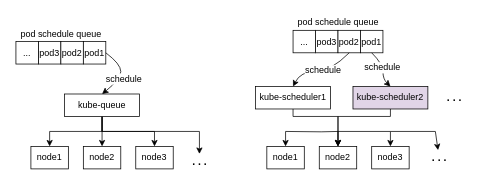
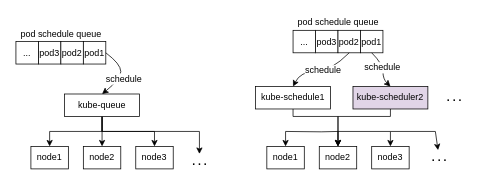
node "kube-scheduler1": label "kube-scheduler1" -> "kube-schedule1"
